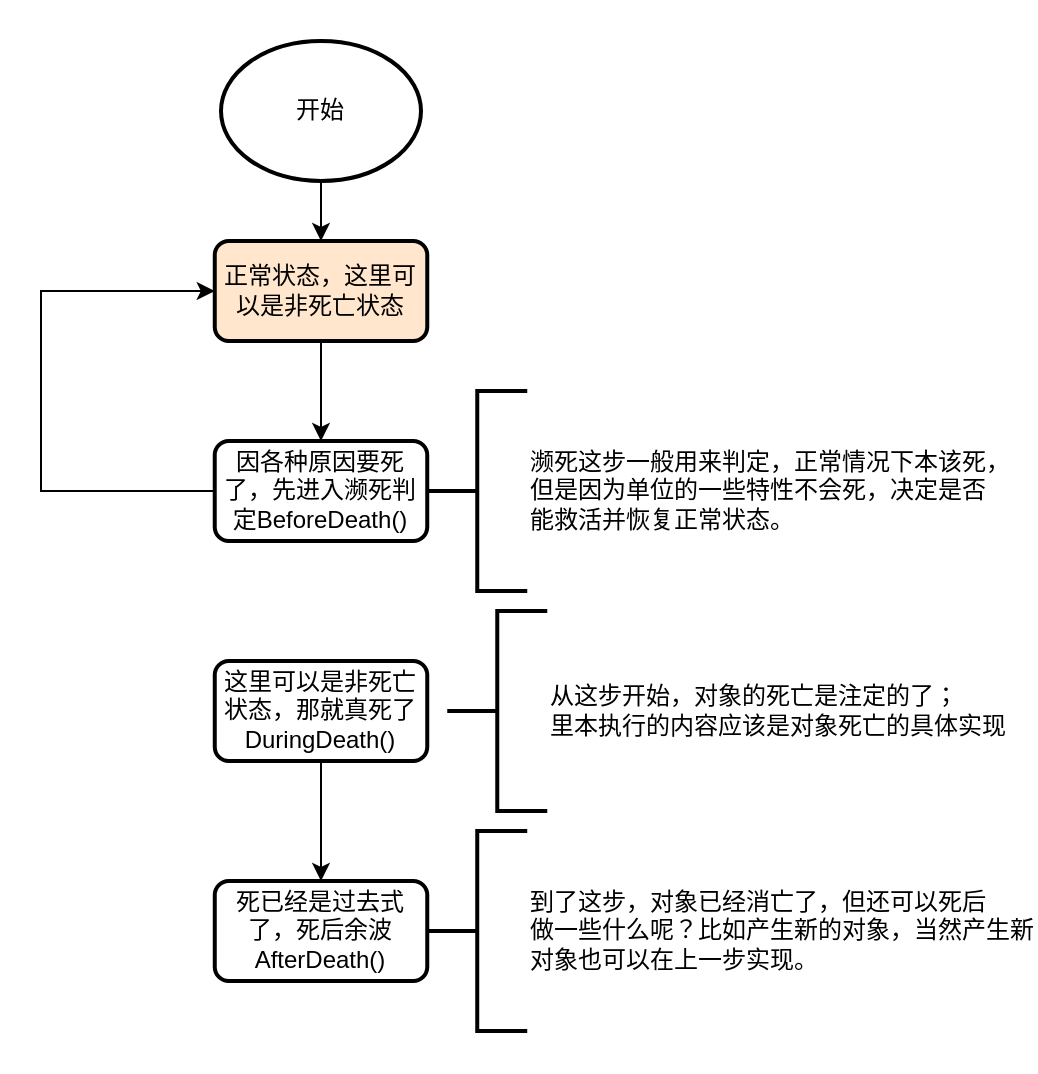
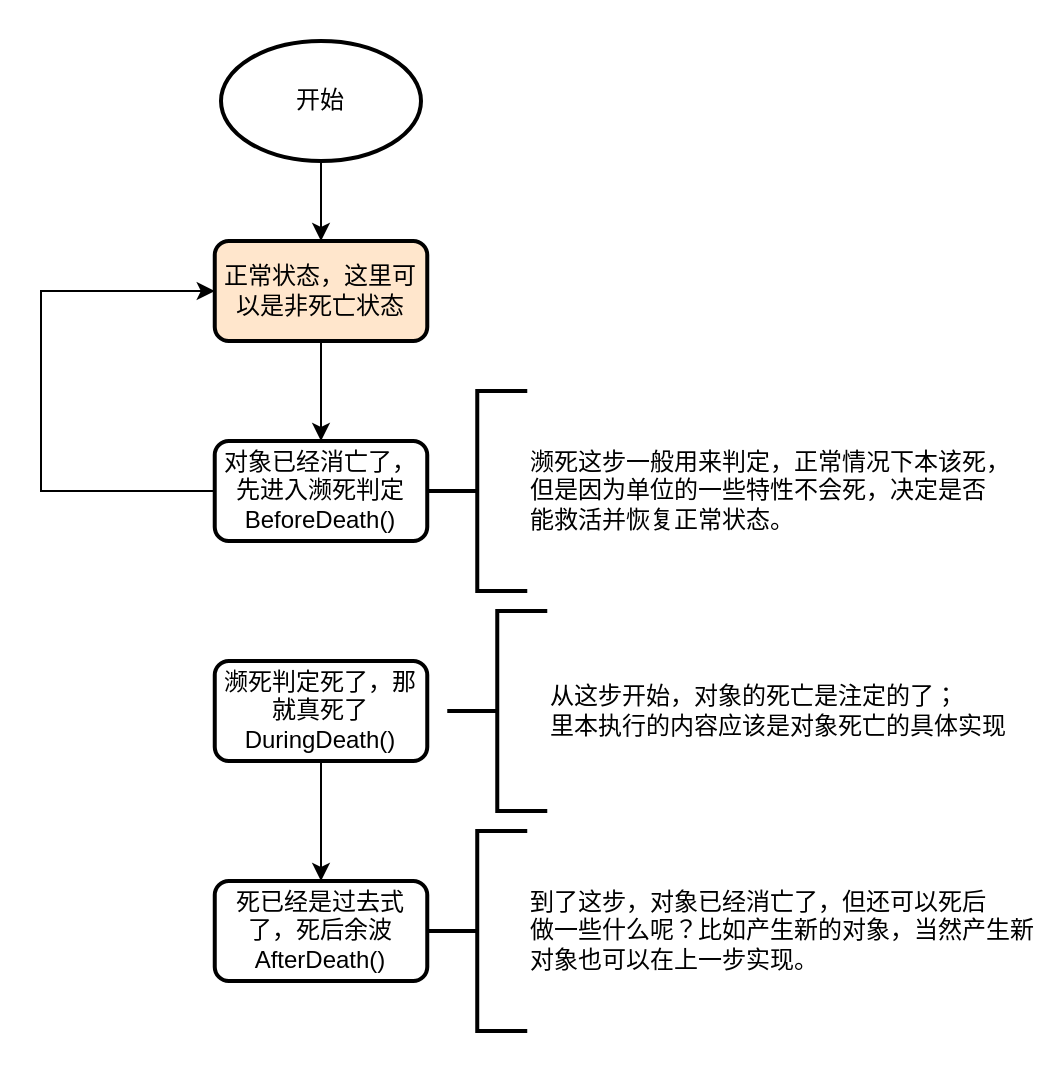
node "开始": size 200x140 -> 200x120
node "因各种原因要死了，先进入濒死判定BeforeDeath()": label "因各种原因要死了，先进入濒死判定BeforeDeath()" -> "对象已经消亡了，先进入濒死判定BeforeDeath()"
node "这里可以是非死亡状态，那就真死了DuringDeath()": label "这里可以是非死亡状态，那就真死了DuringDeath()" -> "濒死判定死了，那就真死了DuringDeath()"
